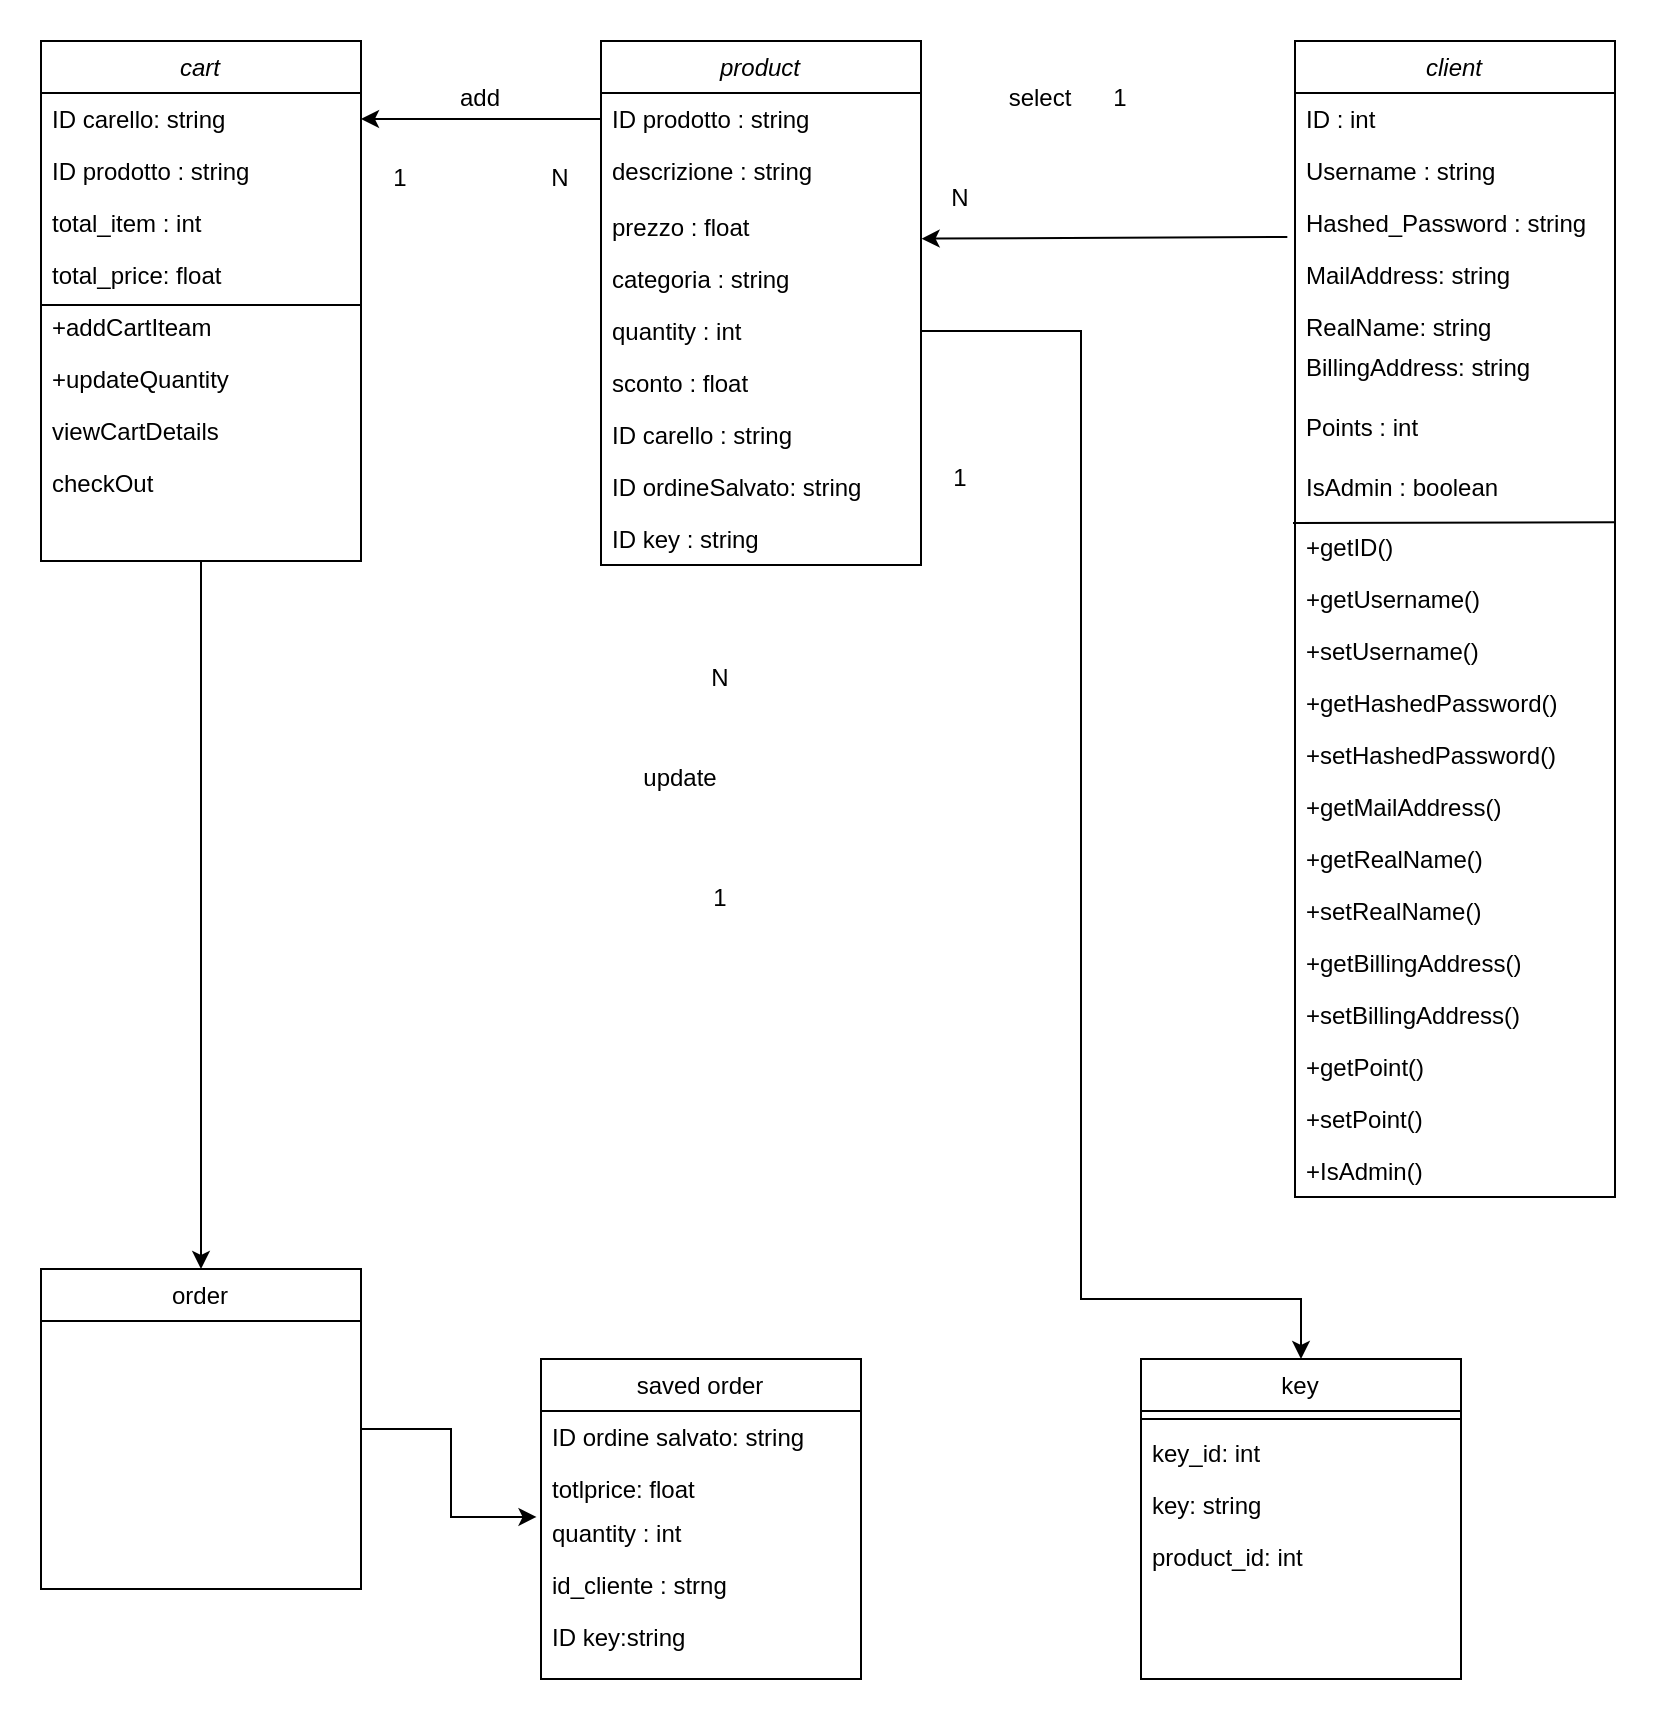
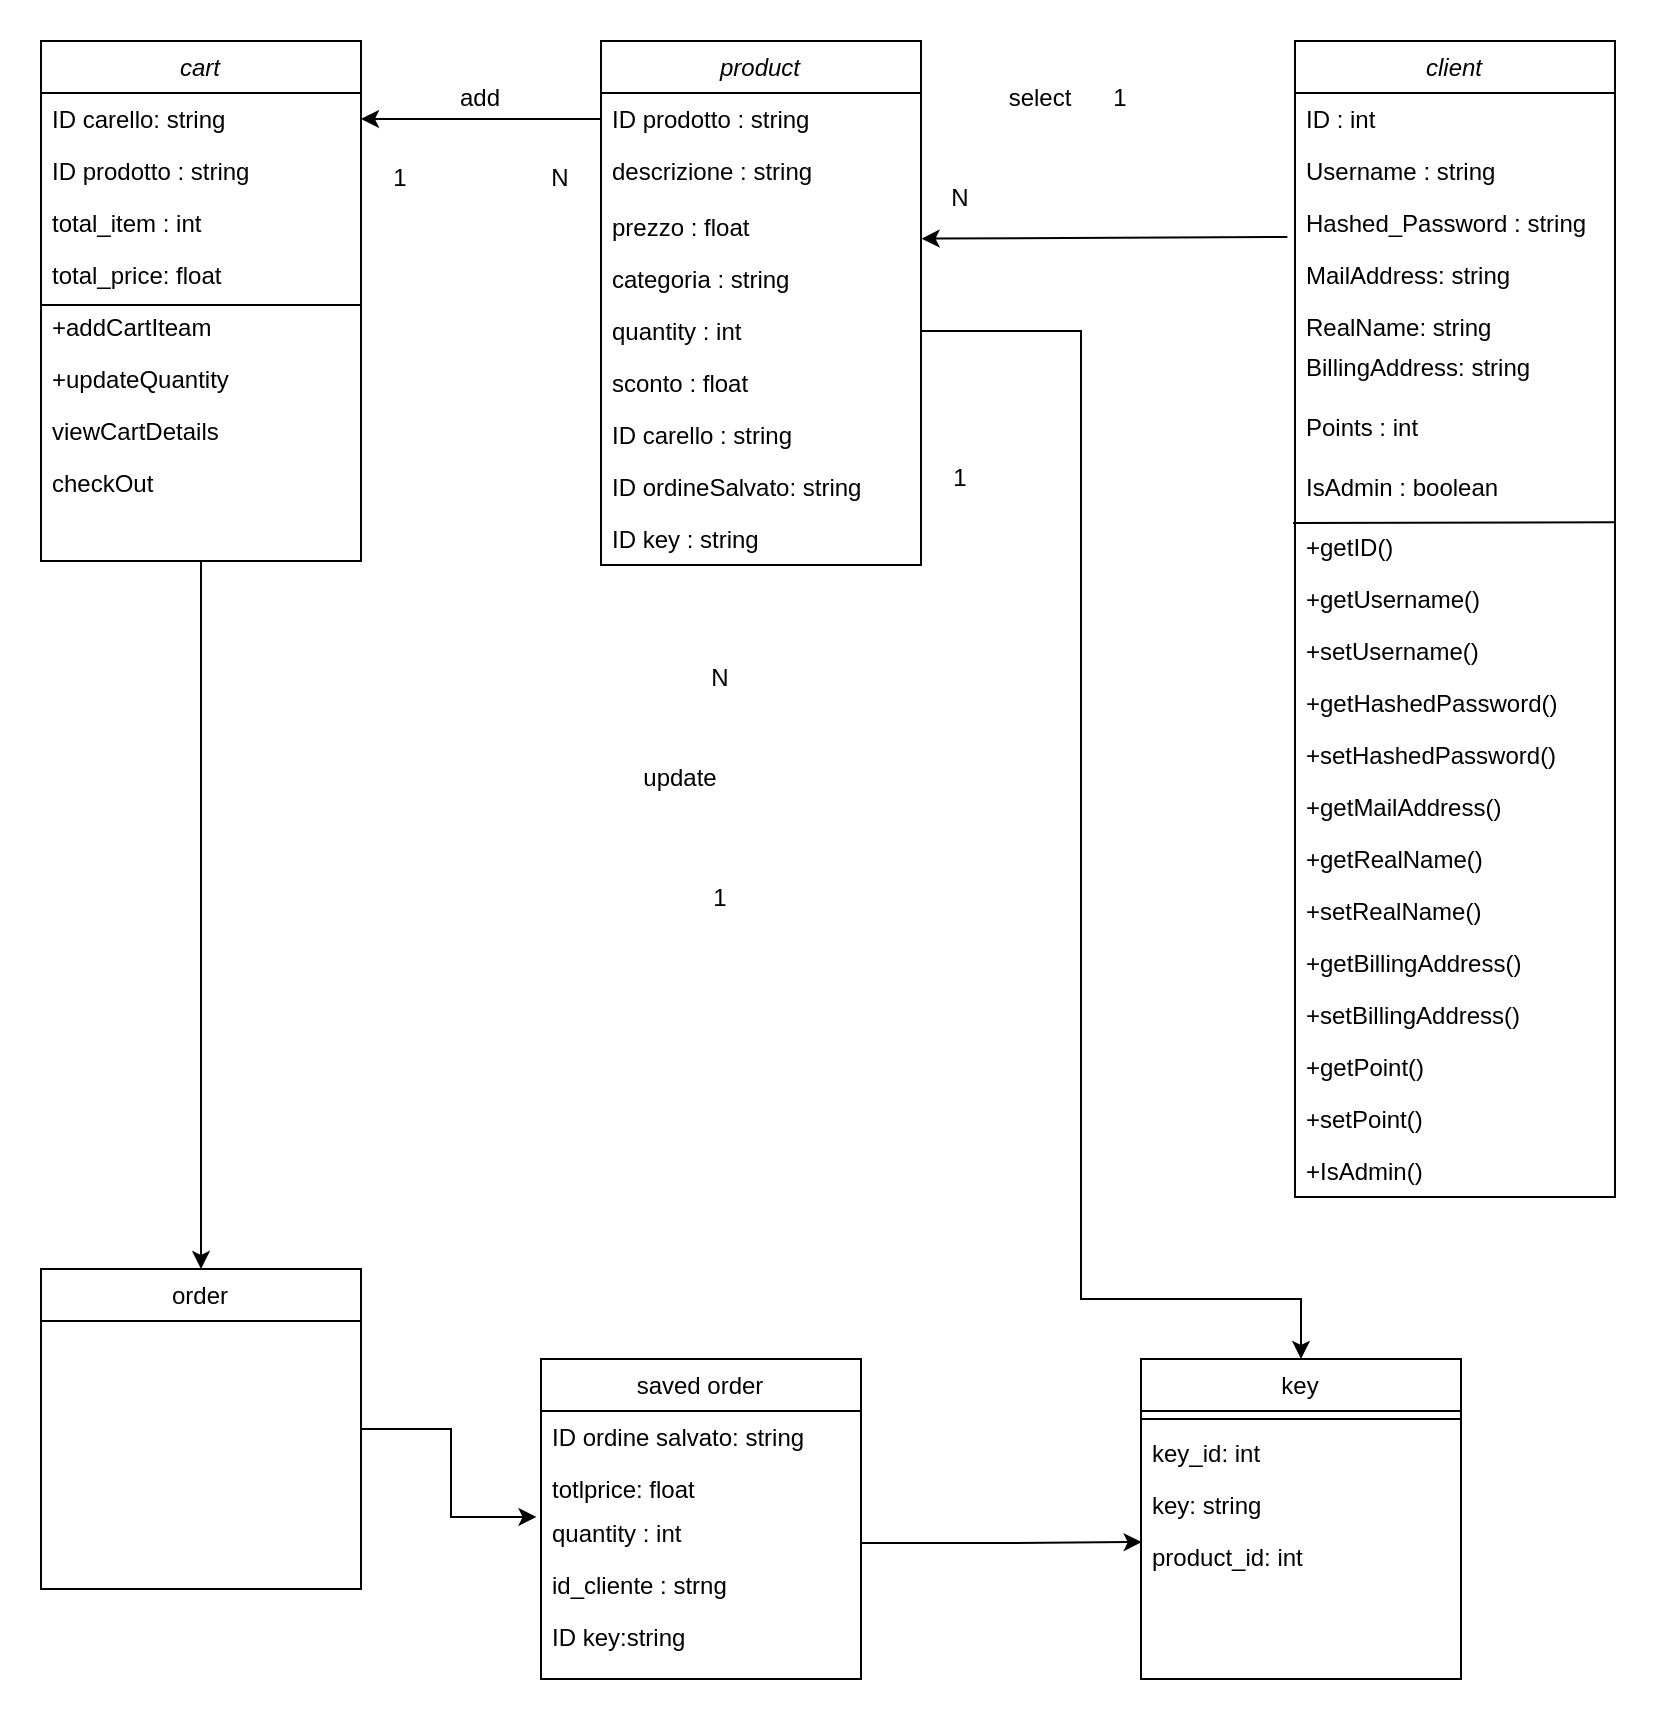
edge "totlprice: float" -> "product_id: int": added
